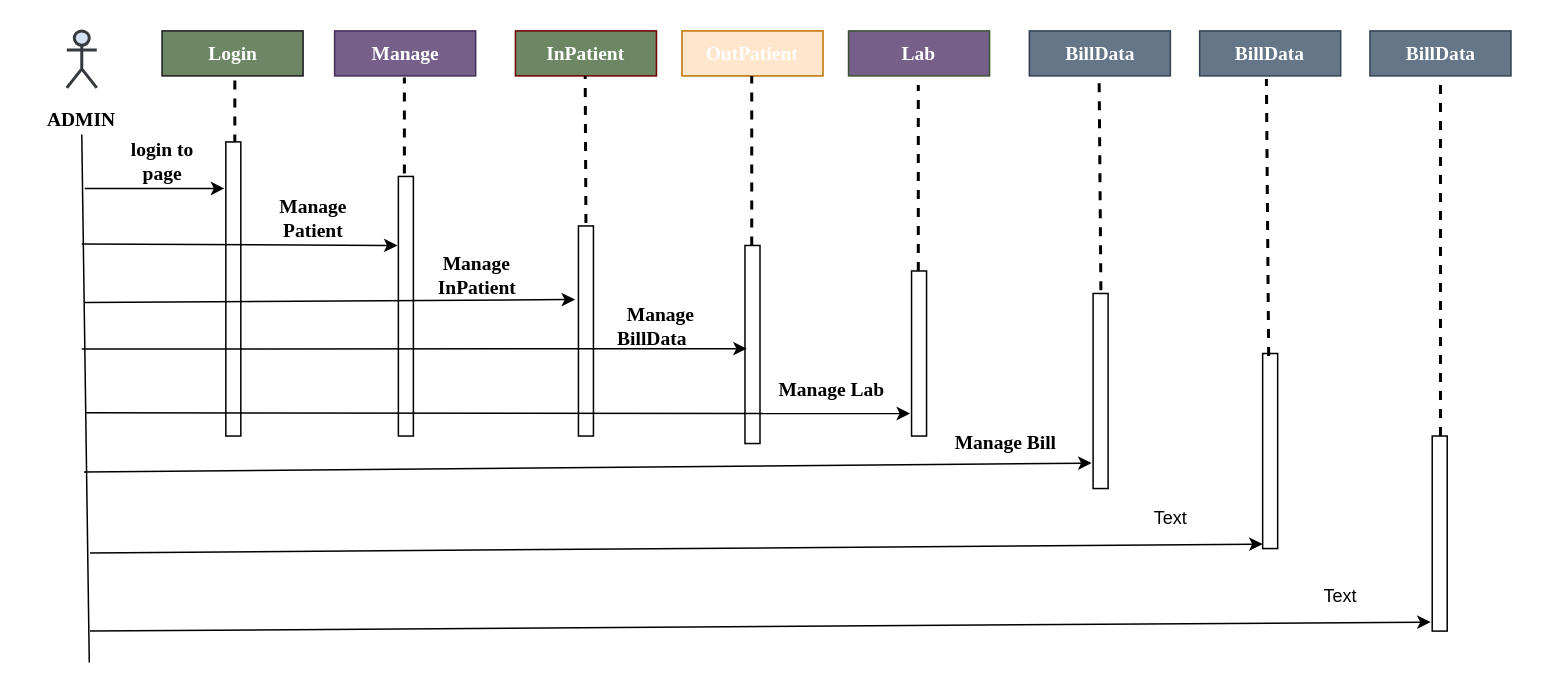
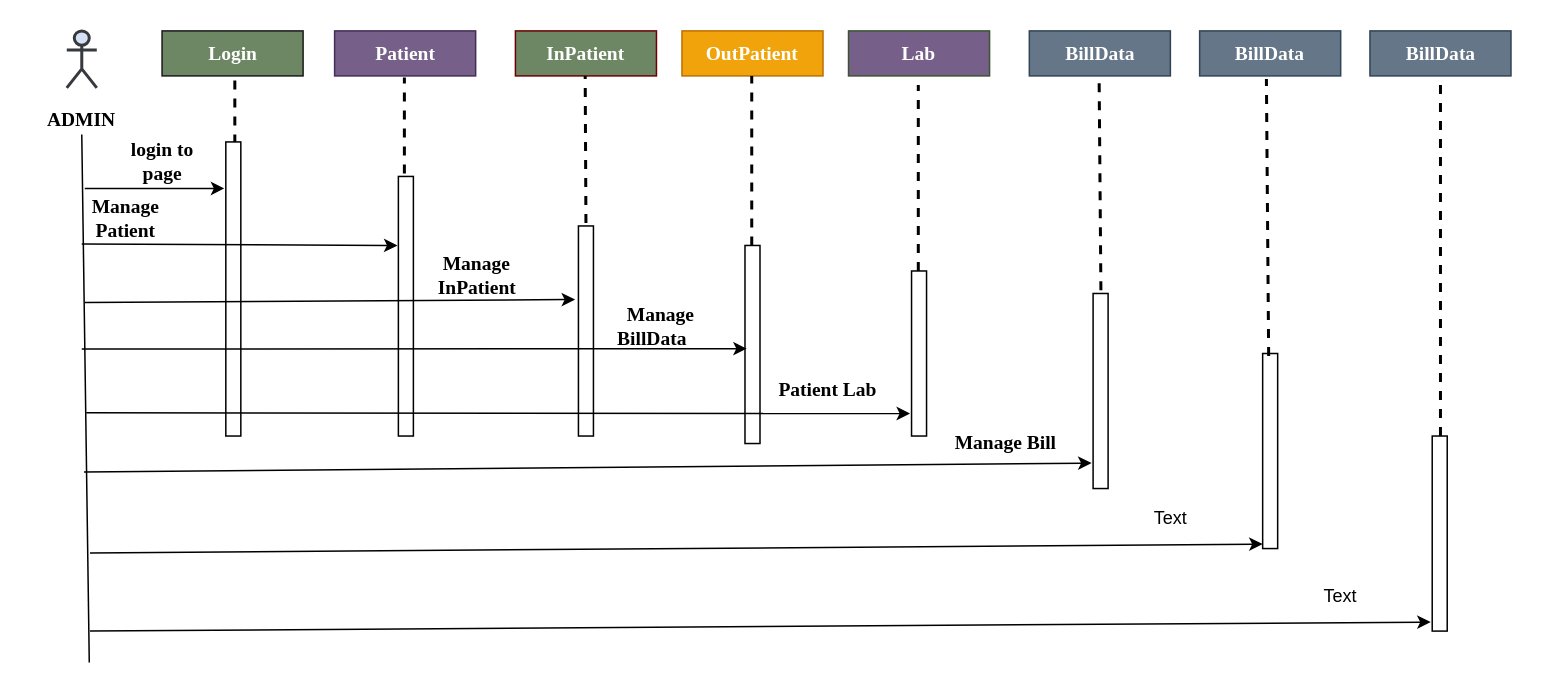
node "Manage": label "Manage" -> "Patient"
node "OutPatient": fillcolor #ffe6cc -> #f0a30a
node "Manage Patient": moved (314, 218) -> (126, 218)
node "Manage Lab": label "Manage Lab" -> "Patient Lab"
